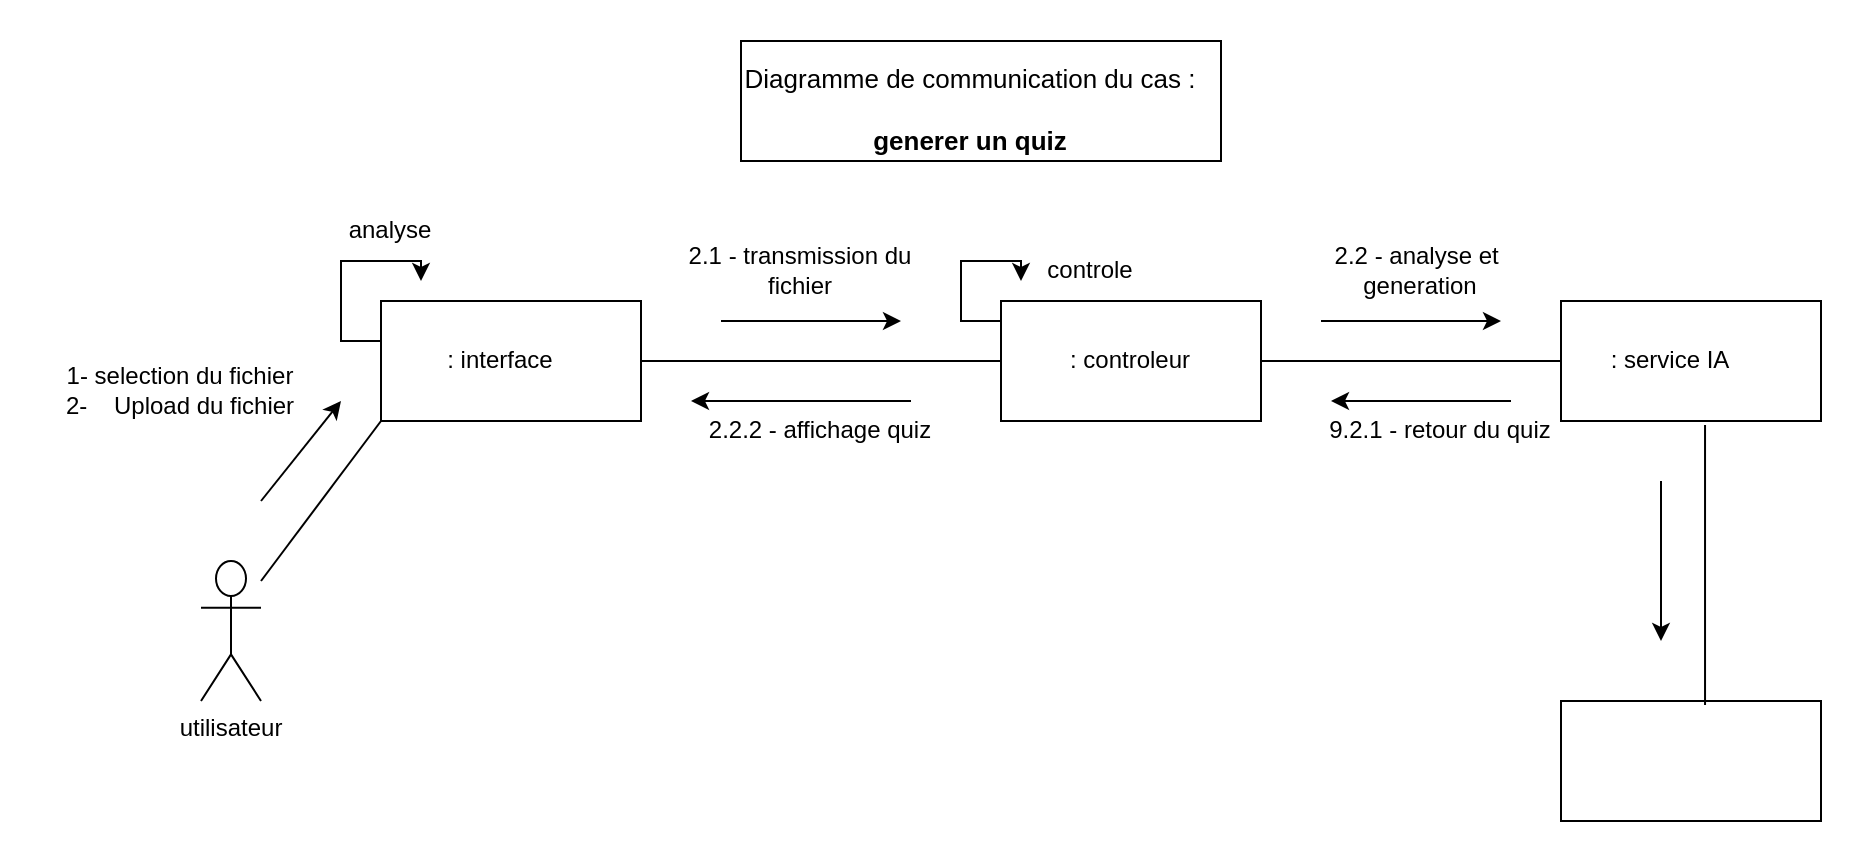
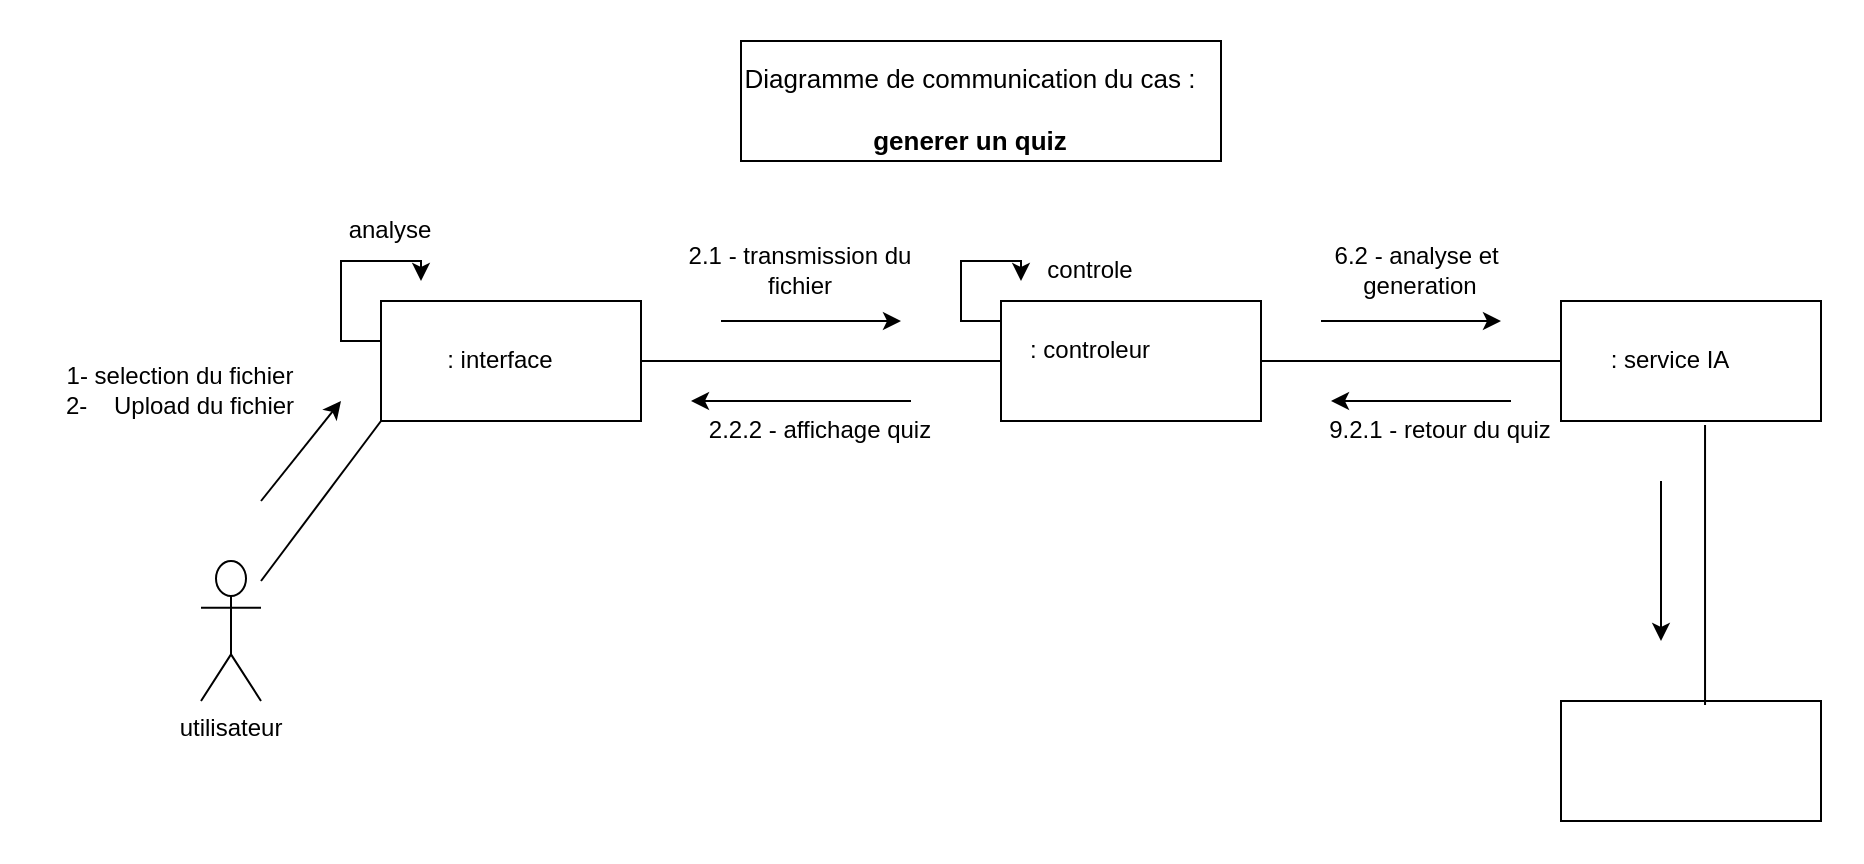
node "2.2 - analyse et generation": label "2.2 - analyse et generation" -> "6.2 - analyse et generation"
node ": controleur": moved (1131, 361) -> (1091, 351)
